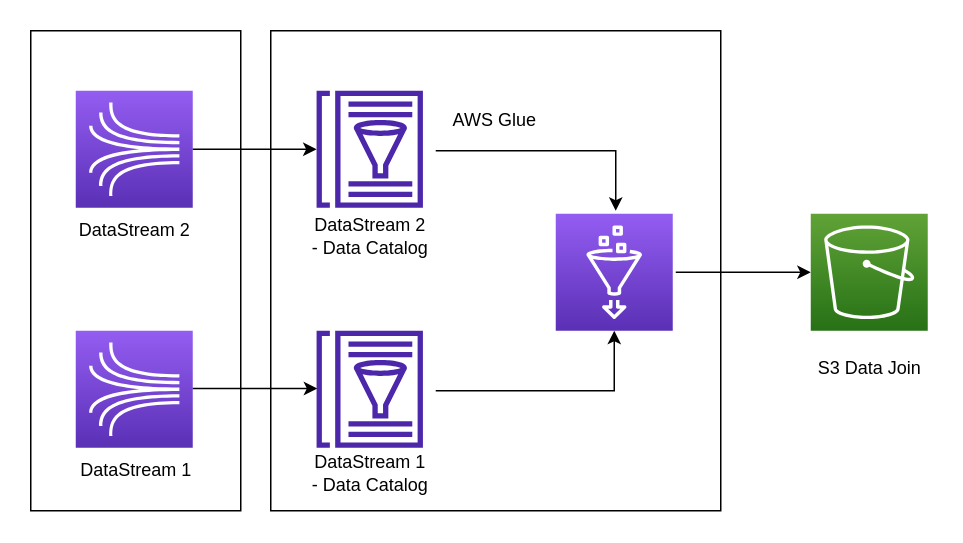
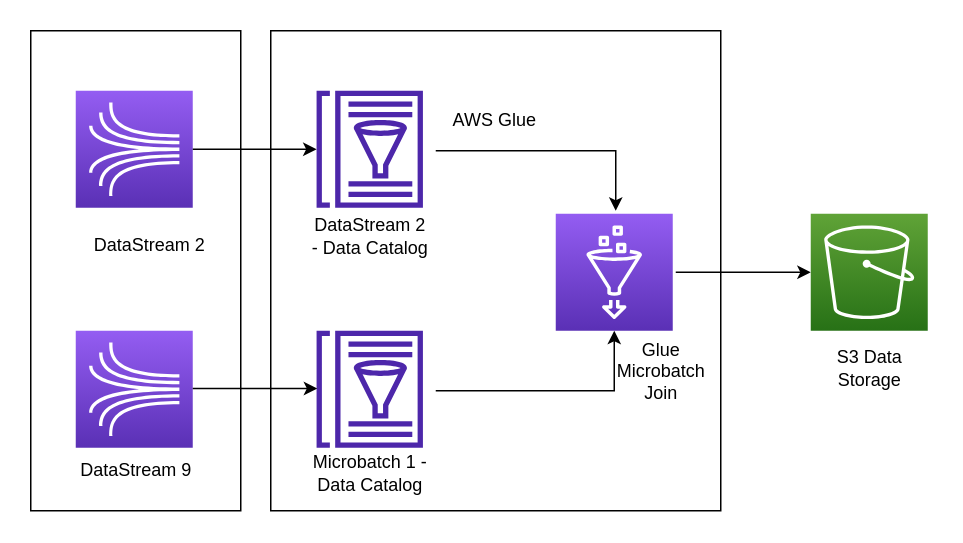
node "DataStream 2": moved (134, 230) -> (149, 245)
node "S3 Data Join": label "S3 Data Join" -> "S3 Data Storage"
node "Glue Microbatch Join": added
node "DataStream 1": label "DataStream 1" -> "DataStream 9"
node "DataStream 1 - Data Catalog": label "DataStream 1 - Data Catalog" -> "Microbatch 1 - Data Catalog"
